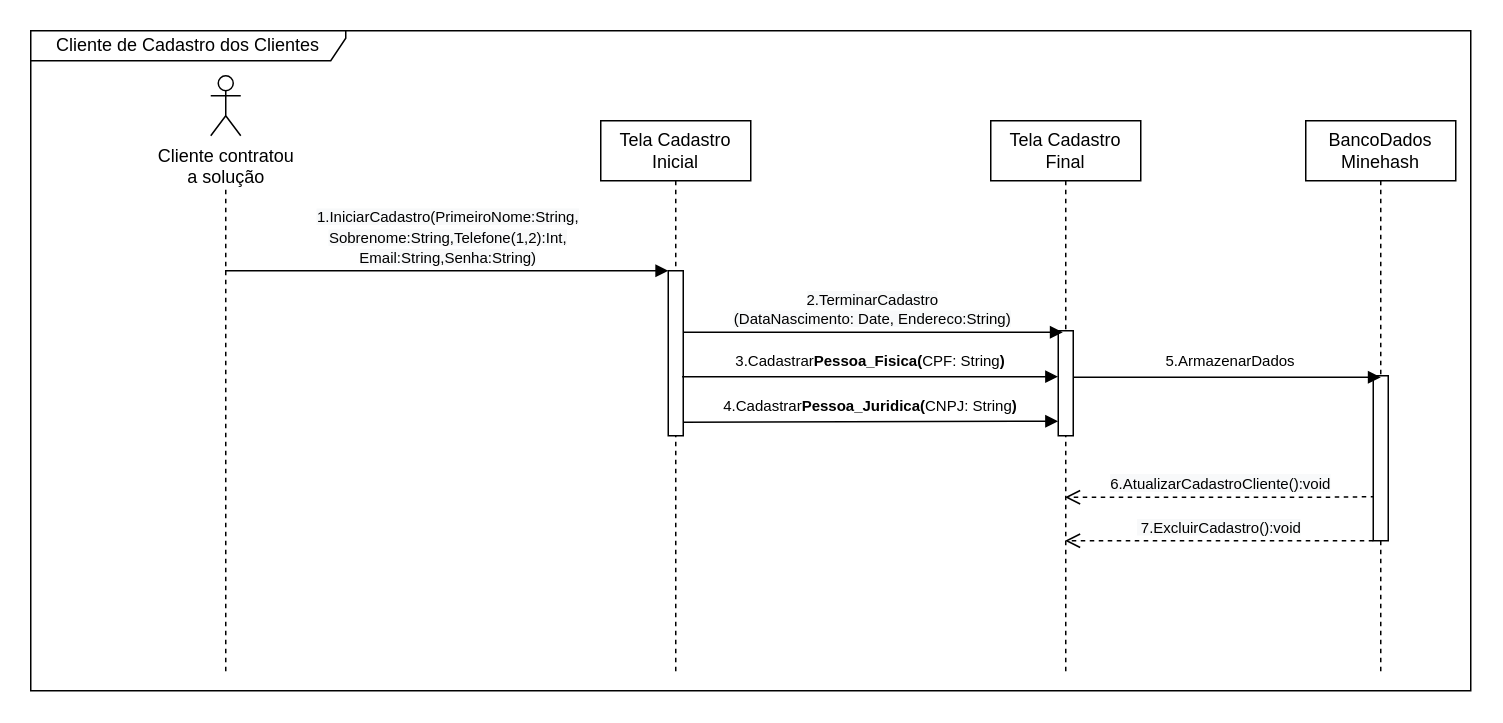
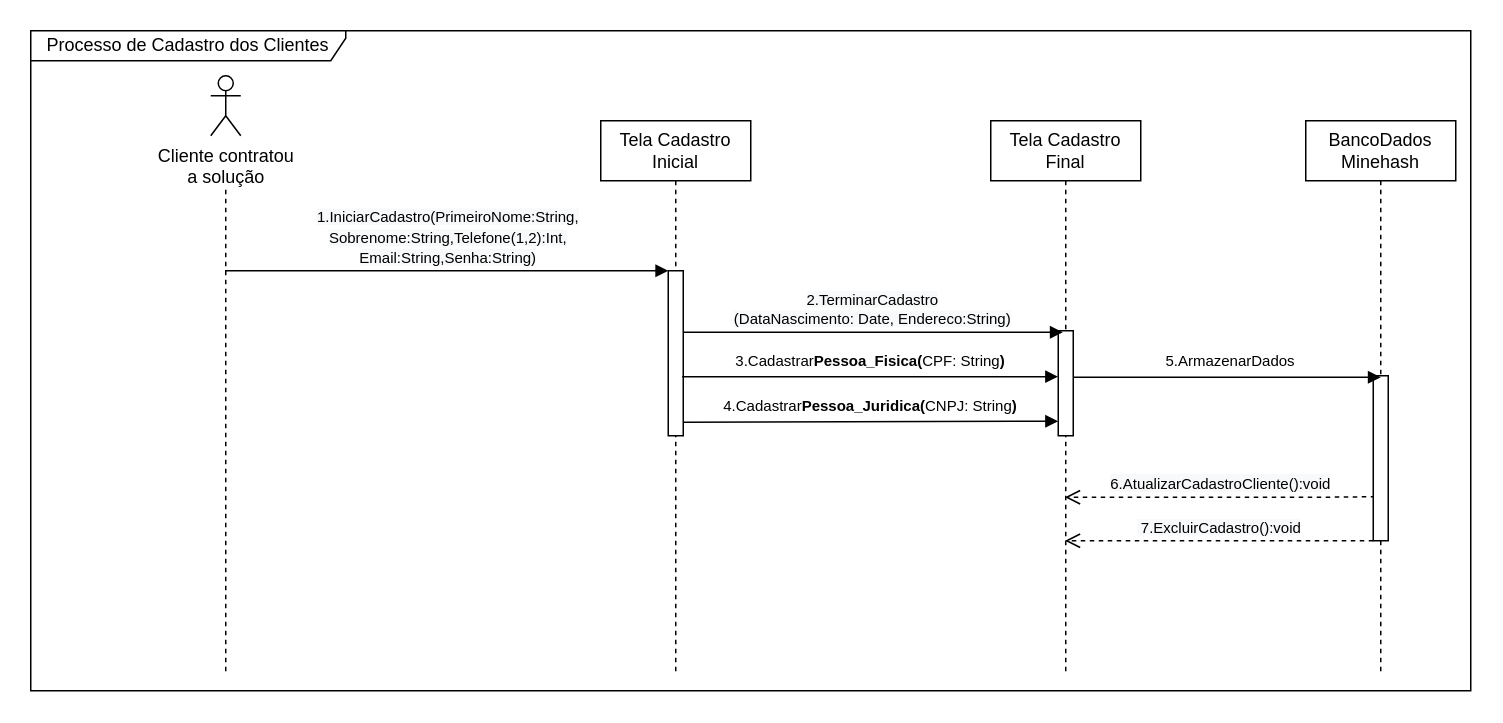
node "Cliente de Cadastro dos Clientes": label "Cliente de Cadastro dos Clientes" -> "Processo de Cadastro dos Clientes"
